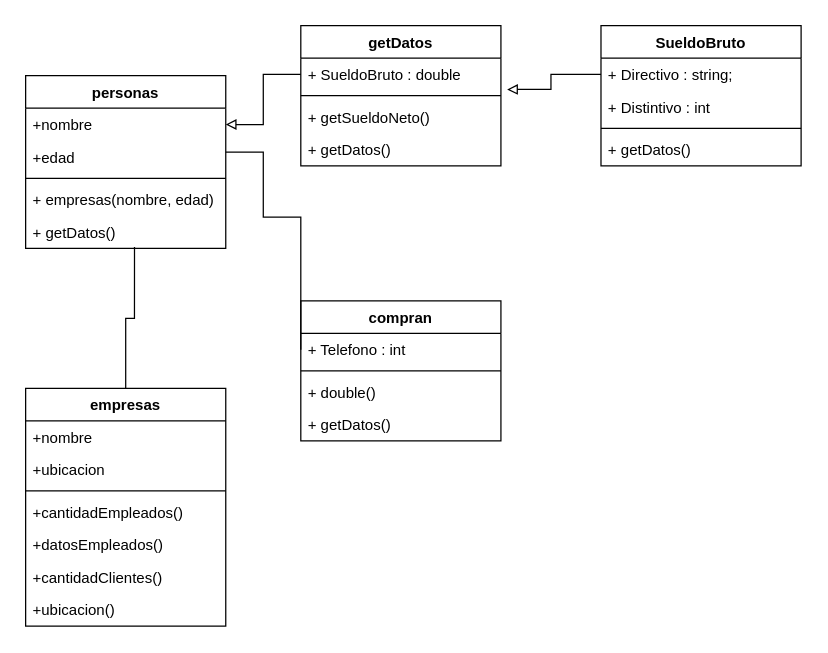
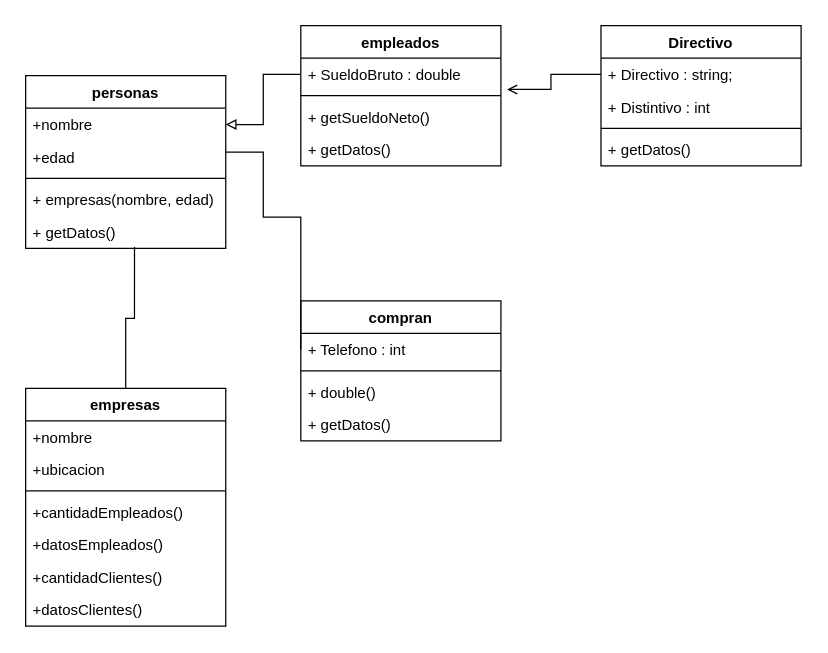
node "getDatos": label "getDatos" -> "empleados"
node "SueldoBruto": label "SueldoBruto" -> "Directivo"
edge "+ Directivo : string;" -> "+ getSueldoNeto()": arrowhead block -> open
node "+ubicacion()": label "+ubicacion()" -> "+datosClientes()"
